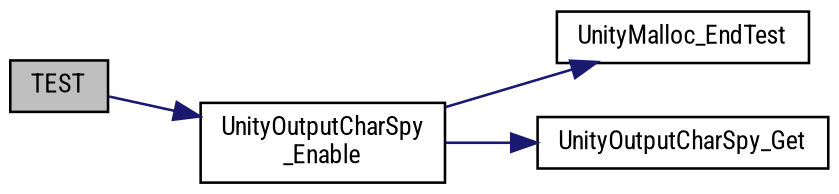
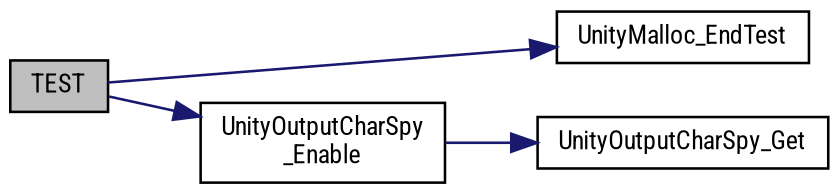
edge "UnityOutputCharSpy _Enable" -> "UnityMalloc_EndTest": now "TEST" -> "UnityMalloc_EndTest"
